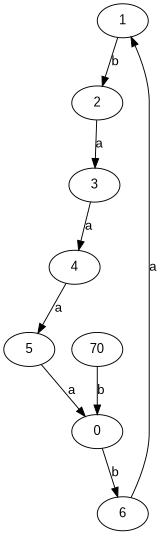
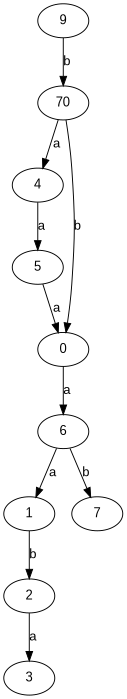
node "9": added
edge "3" -> "4": now "70" -> "4"
edge "0" -> "6": label "b" -> "a"
node "7": added
